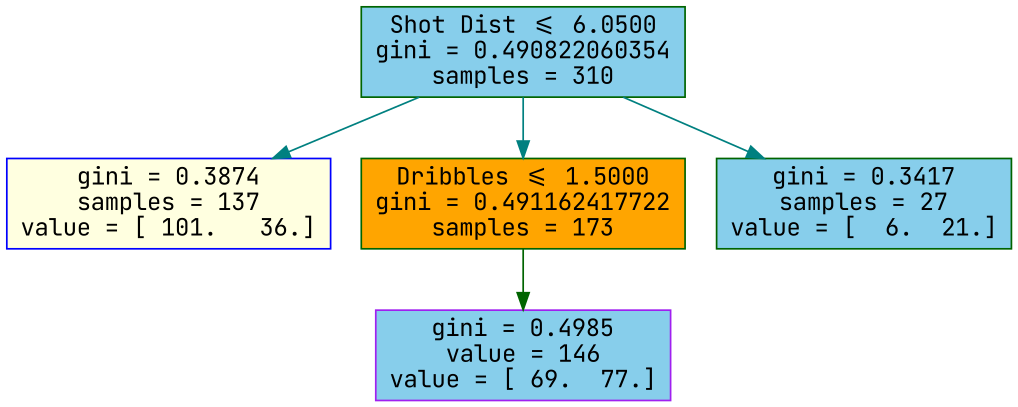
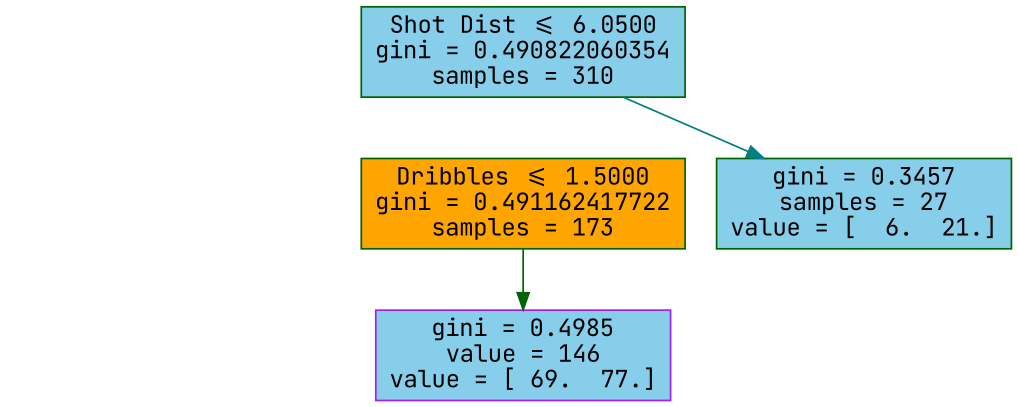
edge "Shot Dist <= 6.0500 gini = 0.490822060354 samples = 310" -> "Dribbles <= 1.5000 gini = 0.491162417722 samples = 173": removed
node "gini = 0.3874 samples = 137 value = [ 101.   36.]": removed
node "gini = 0.3417 samples = 27 value = [  6.  21.]": label "gini = 0.3417 samples = 27 value = [  6.  21.]" -> "gini = 0.3457 samples = 27 value = [  6.  21.]"
